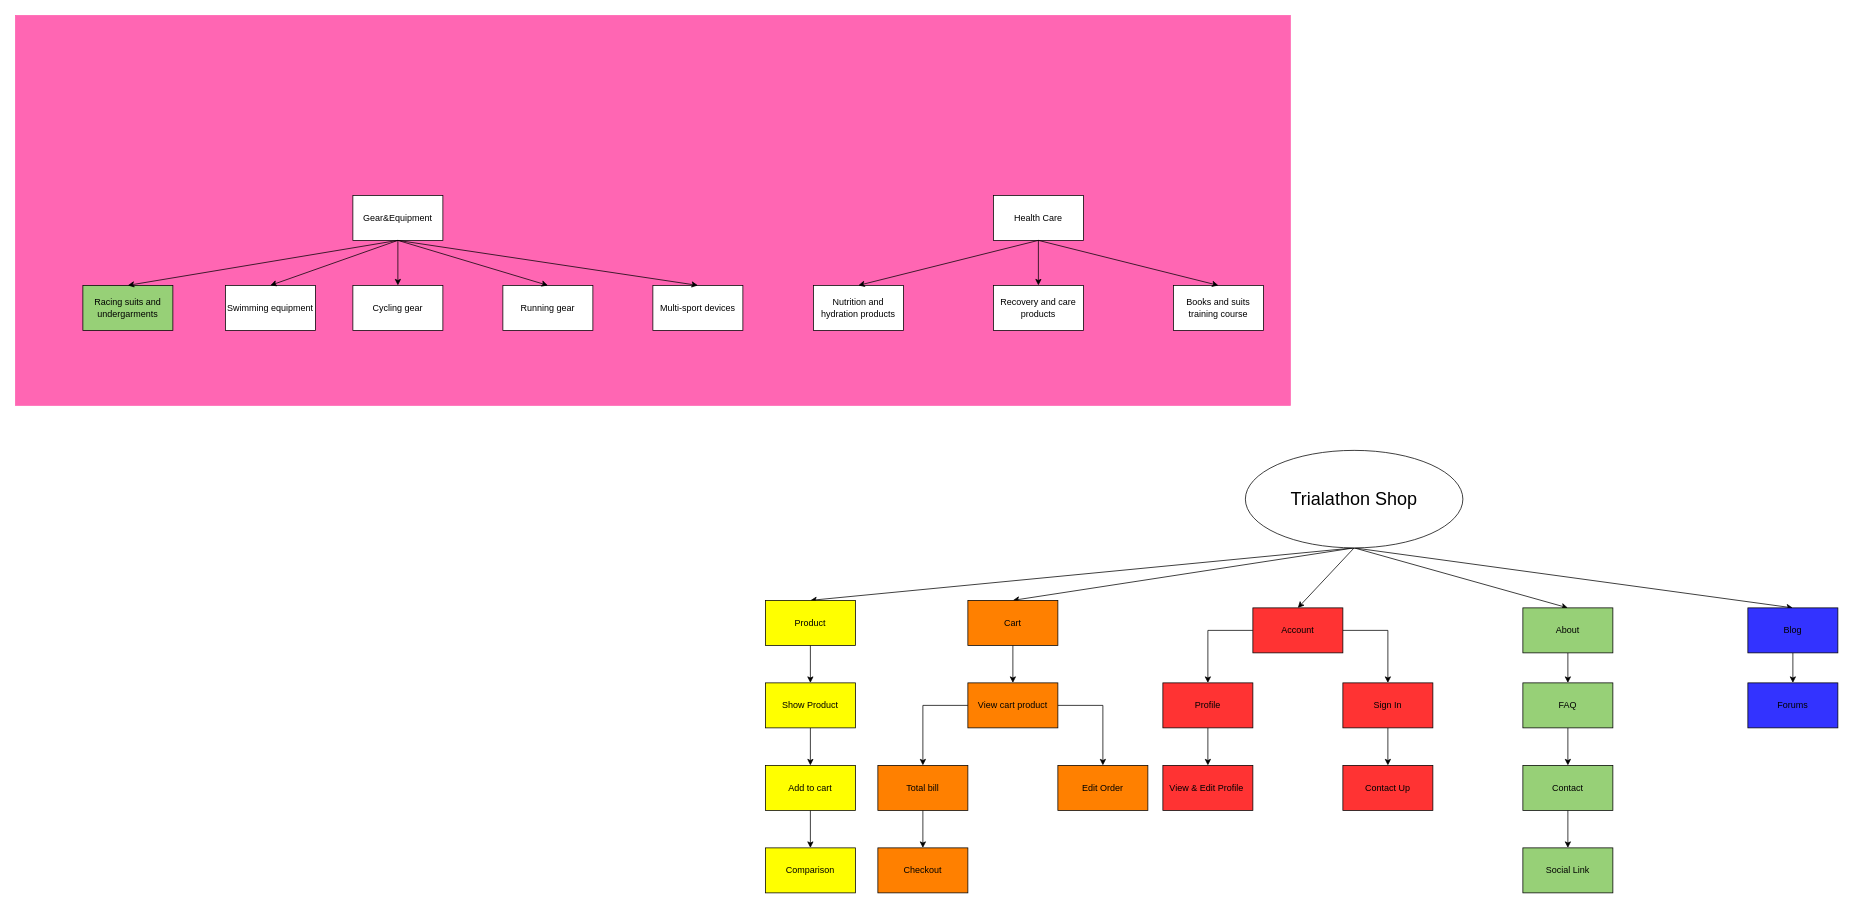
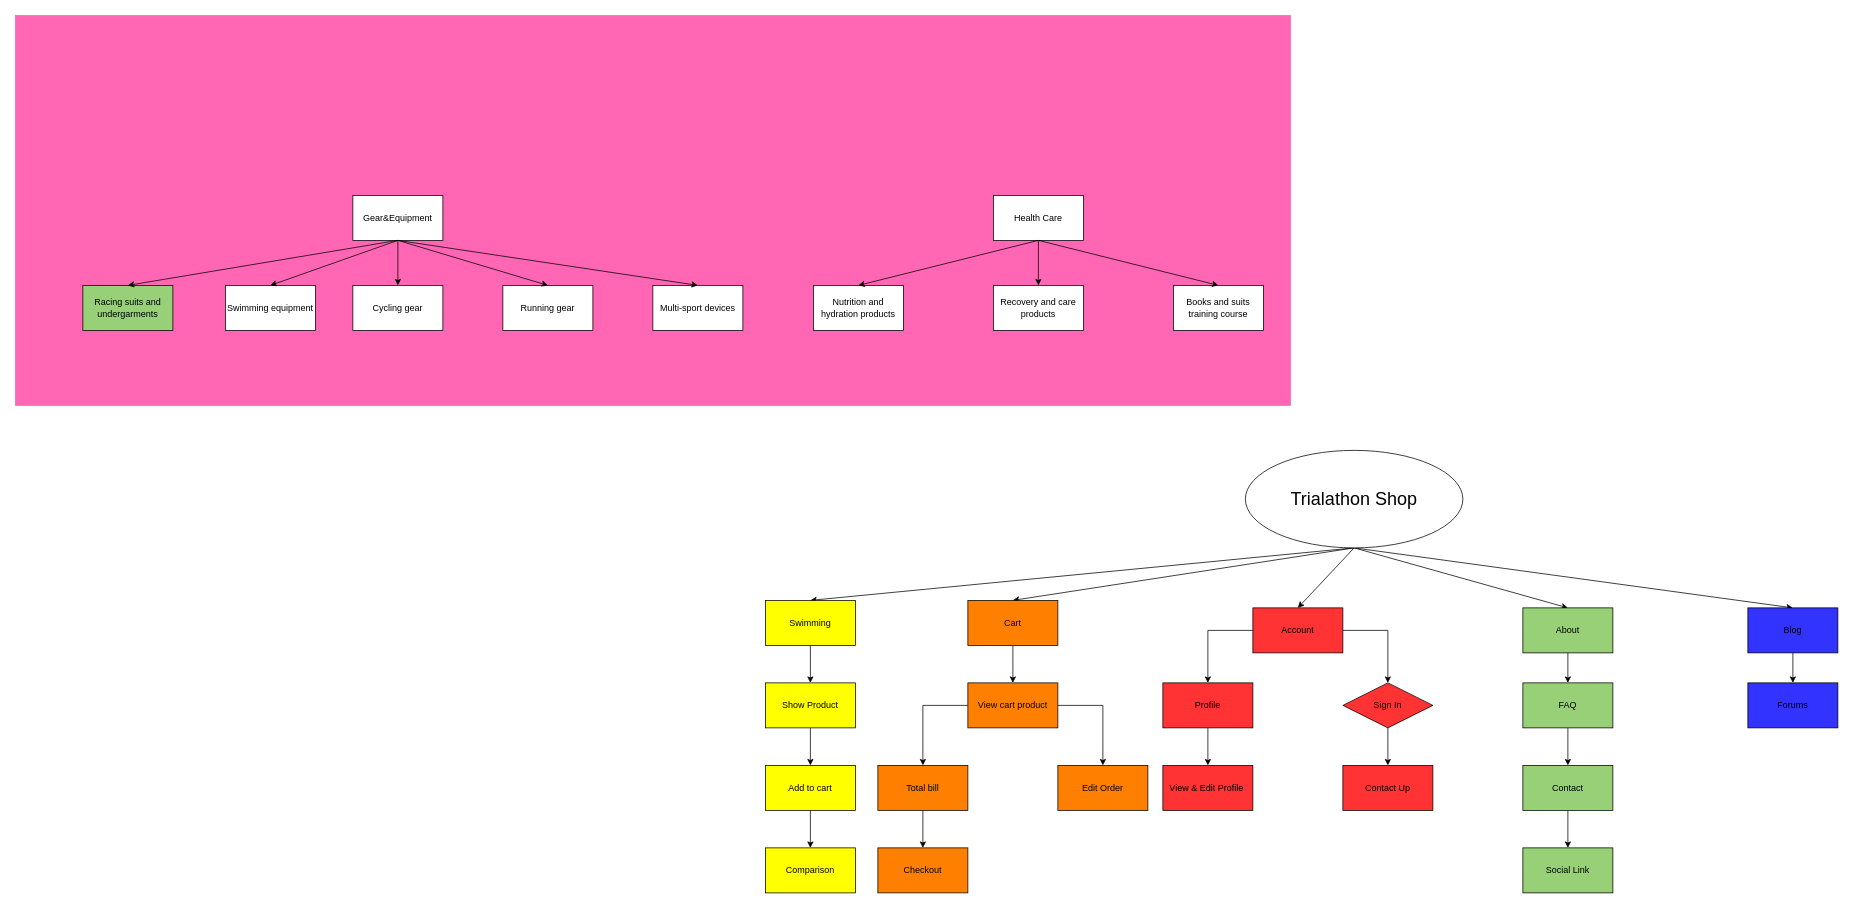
node "Product": label "Product" -> "Swimming"
node "Sign In": shape rectangle -> diamond
